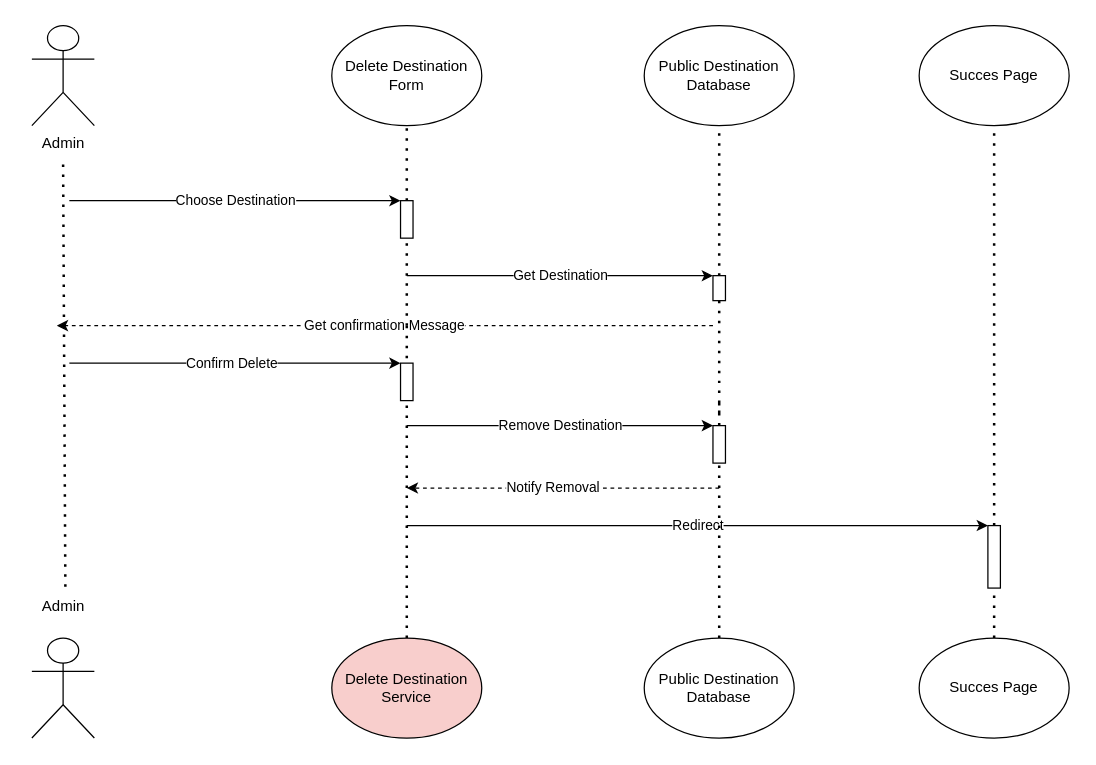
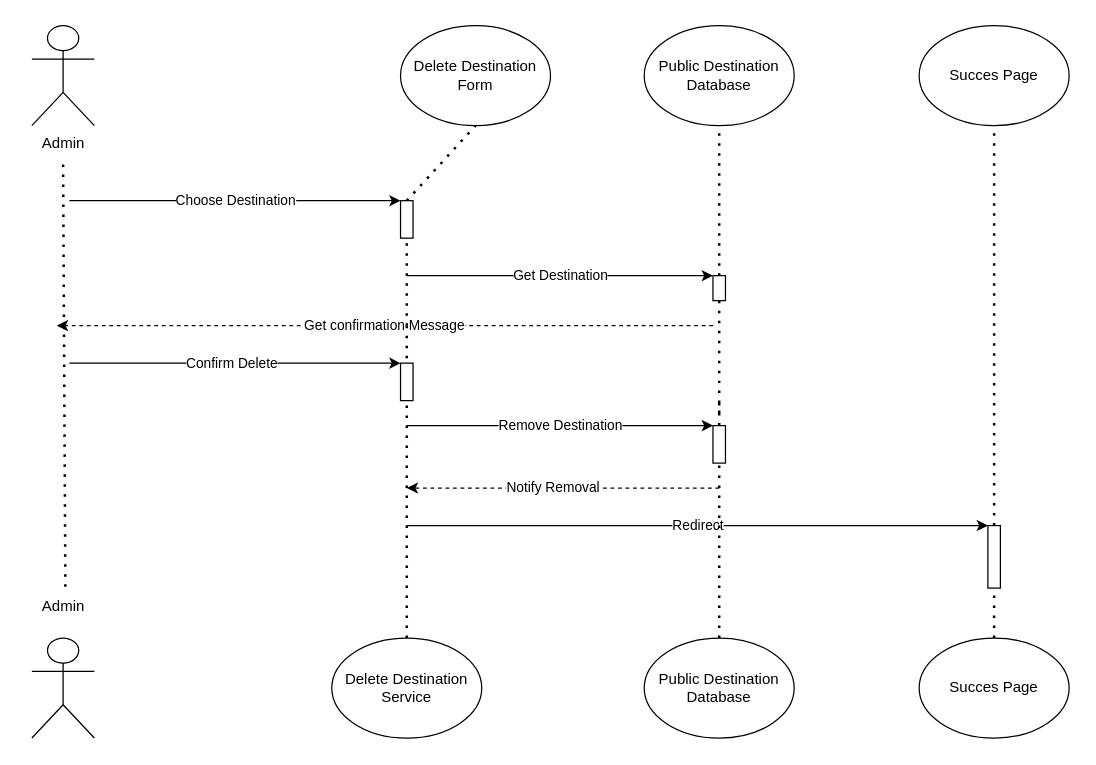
node "Delete Destination Form": moved (407, 76) -> (476, 76)
node "Delete Destination Service": fillcolor #f8cecc -> #ffffff
